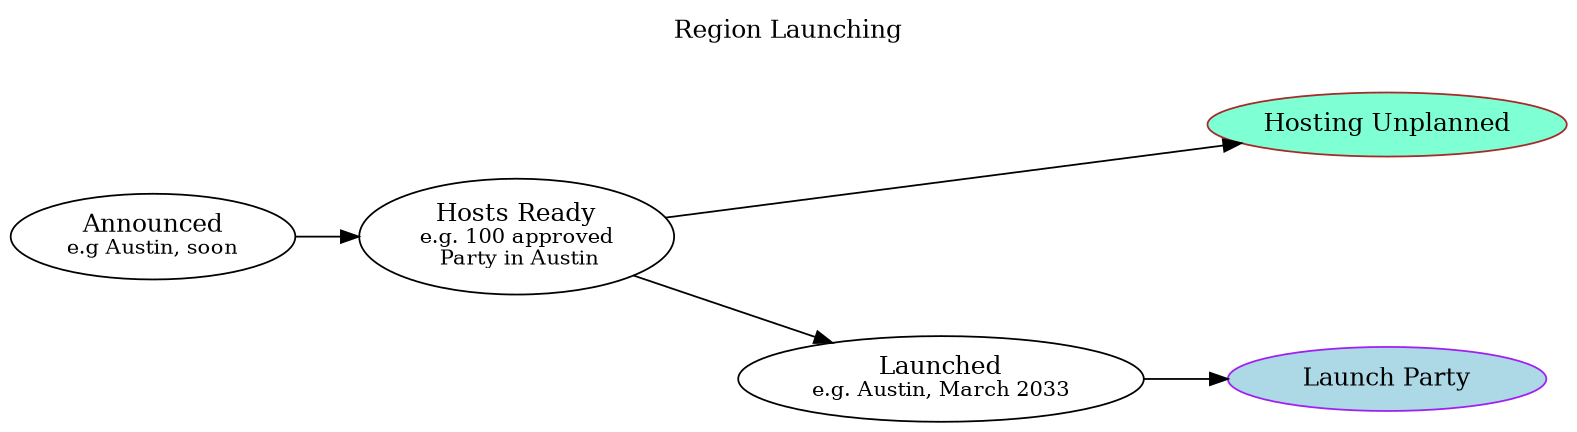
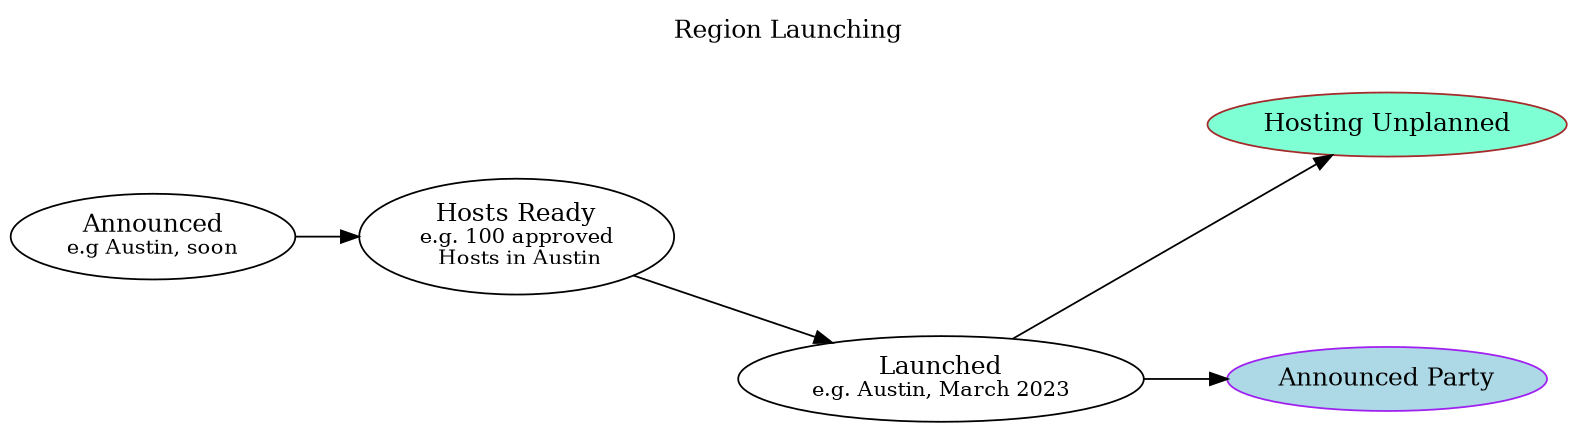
edge "Hosts Ready" -> "Hosting Unplanned": now "Launched" -> "Hosting Unplanned"
node "Hosts Ready": text "Party in Austin" -> "Hosts in Austin"
node "Launch Party": label "Launch Party" -> "Announced Party"
node "Launched": text "e.g. Austin, March 2033" -> "e.g. Austin, March 2023"
